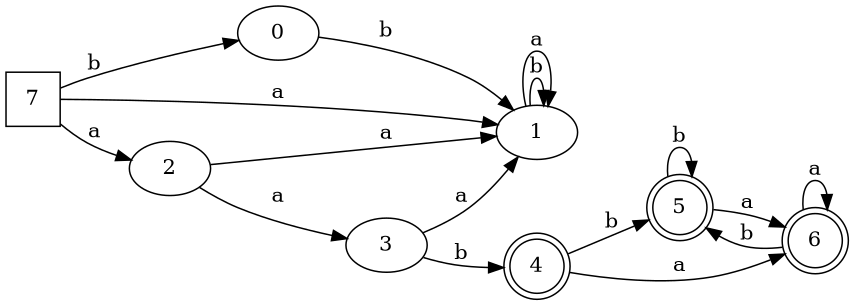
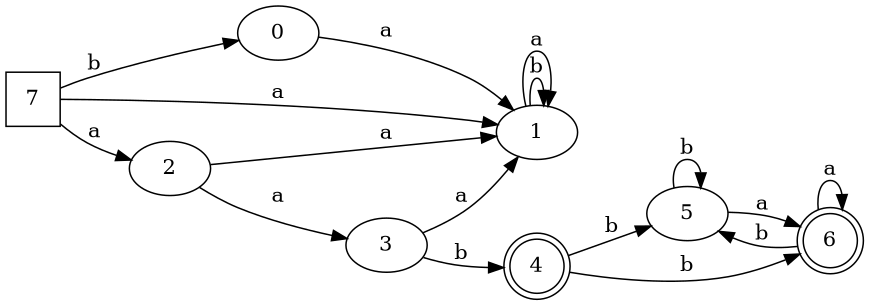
edge "0" -> "1": label "b" -> "a"
node "5": shape doublecircle -> ellipse
edge "4" -> "6": label "a" -> "b"
